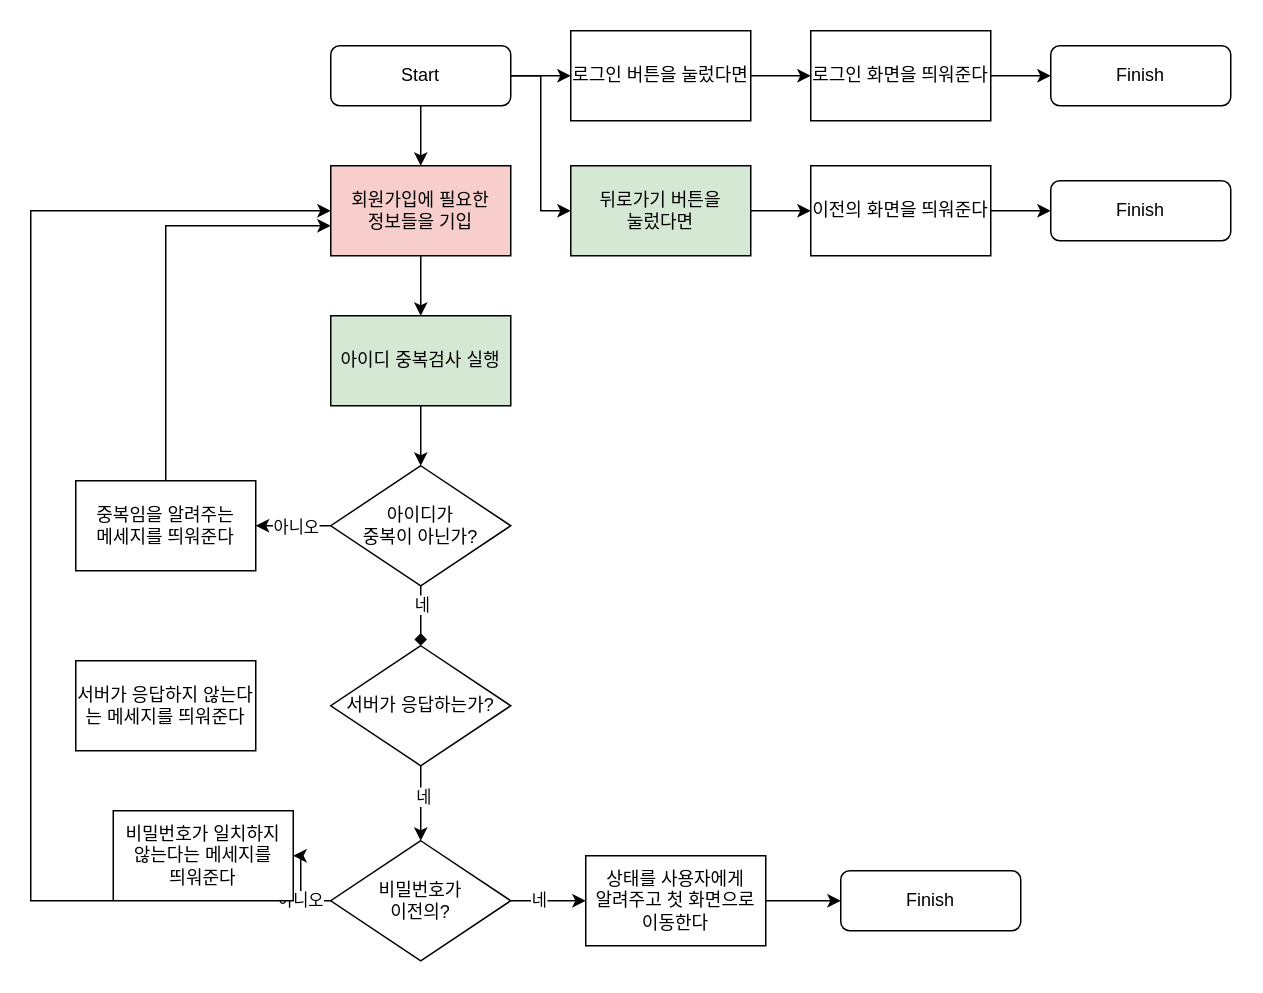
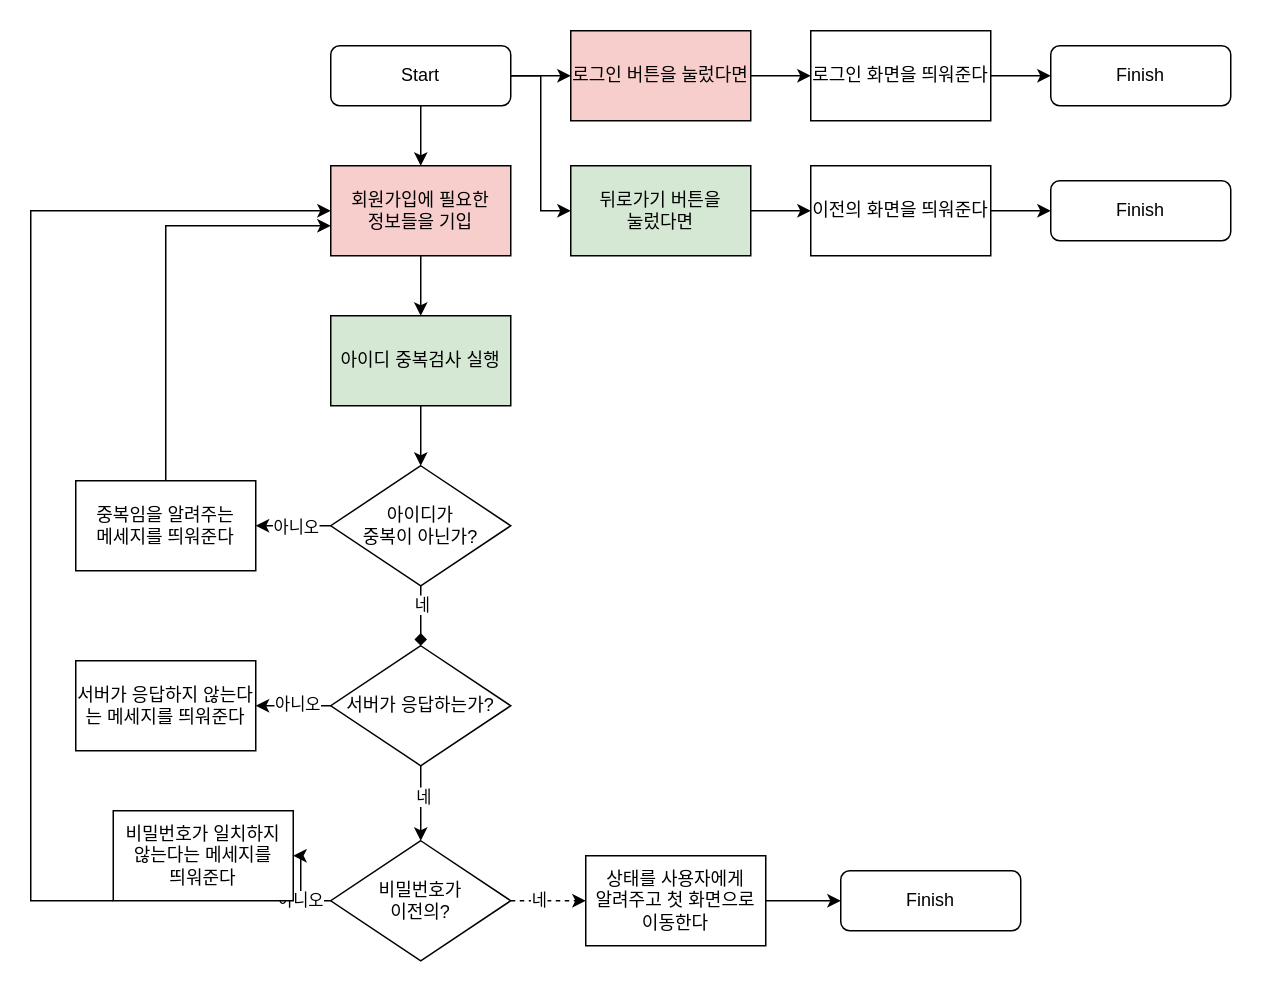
node "로그인 버튼을 눌렀다면": fillcolor #ffffff -> #f8cecc
edge "서버가 응답하는가?" -> "서버가 응답하지 않는다는 메세지를 띄워준다": added, label "아니오"
edge "비밀번호가 이전의?" -> "상태를 사용자에게 알려주고 첫 화면으로 이동한다": style solid -> dashed
